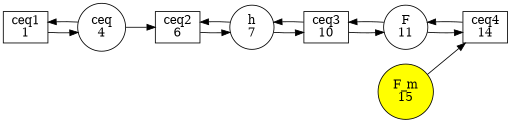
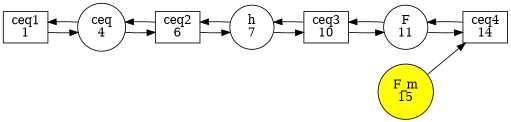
edge "ceq2 6" -> "ceq 4": added
